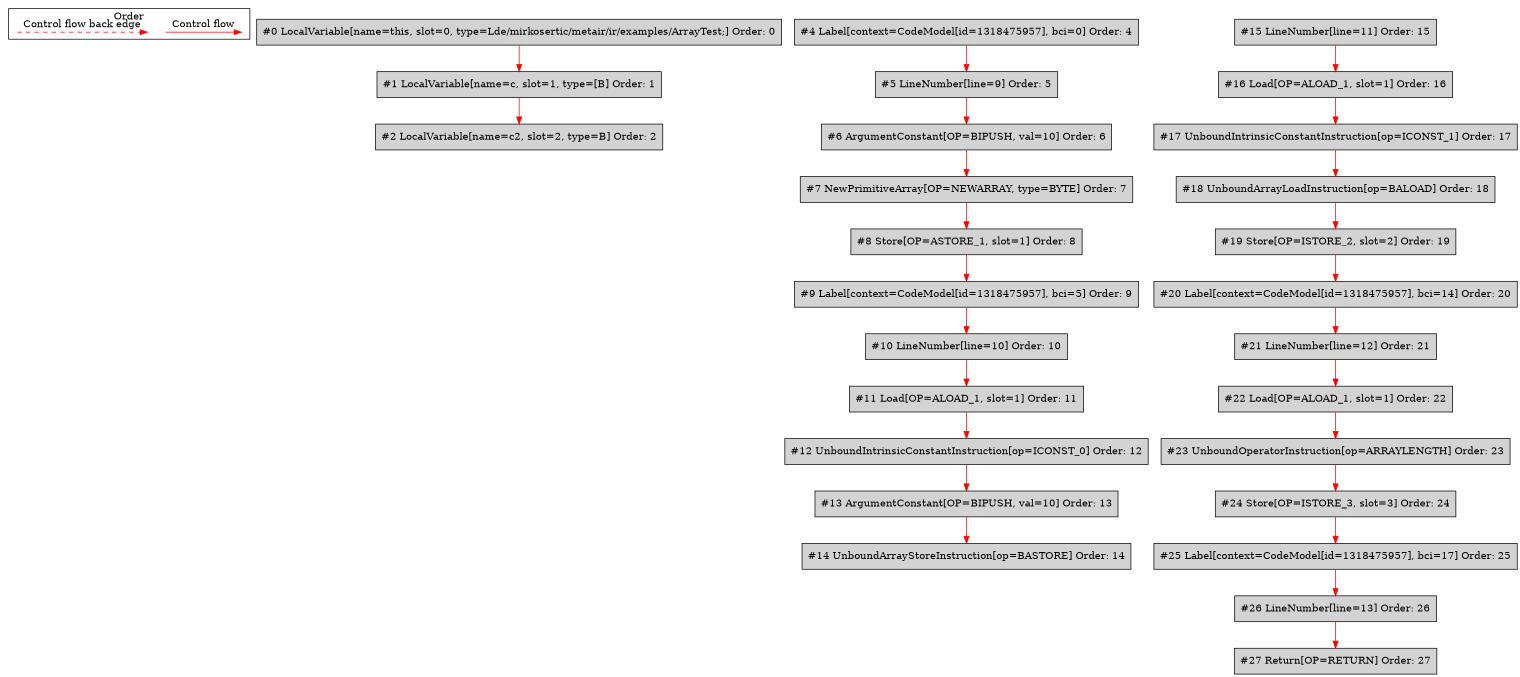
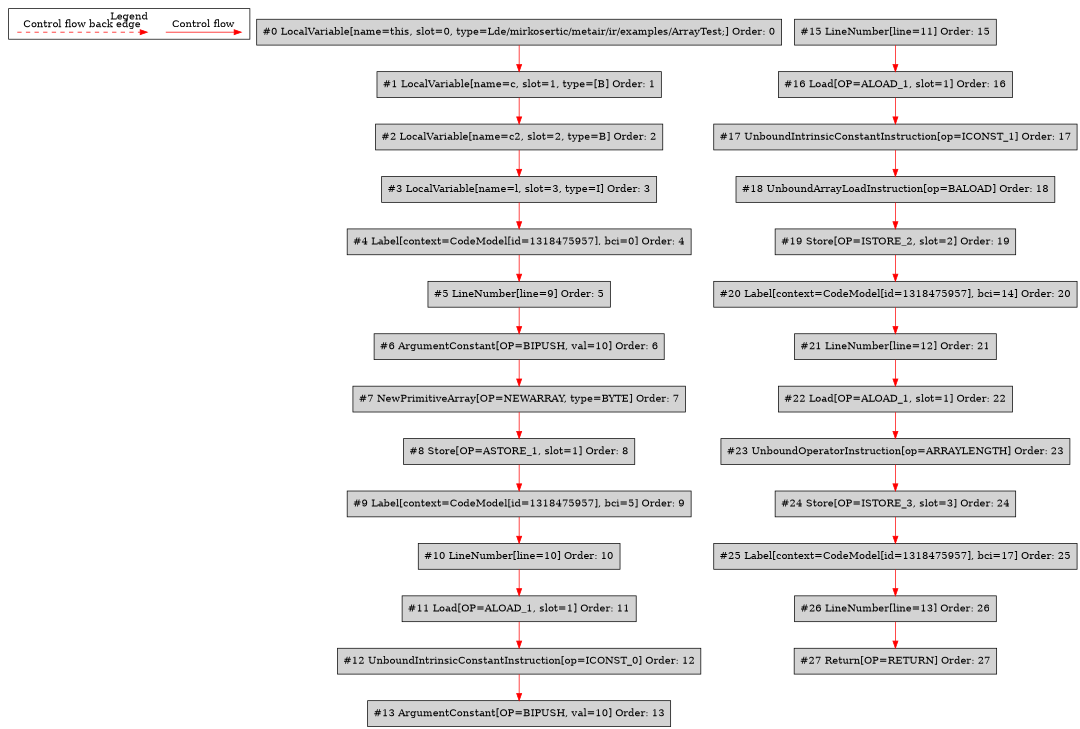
cluster "Order": label "Order" -> "Legend"
node "#3 LocalVariable[name=l, slot=3, type=I] Order: 3": added
node "#14 UnboundArrayStoreInstruction[op=BASTORE] Order: 14": removed
